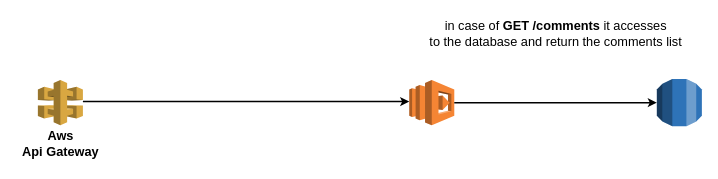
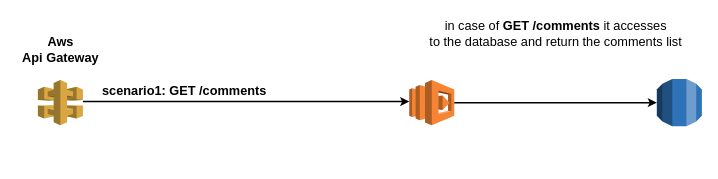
node "scenario1: GET /comments": added
node "Aws Api Gateway": moved (60, 144) -> (60, 50)
